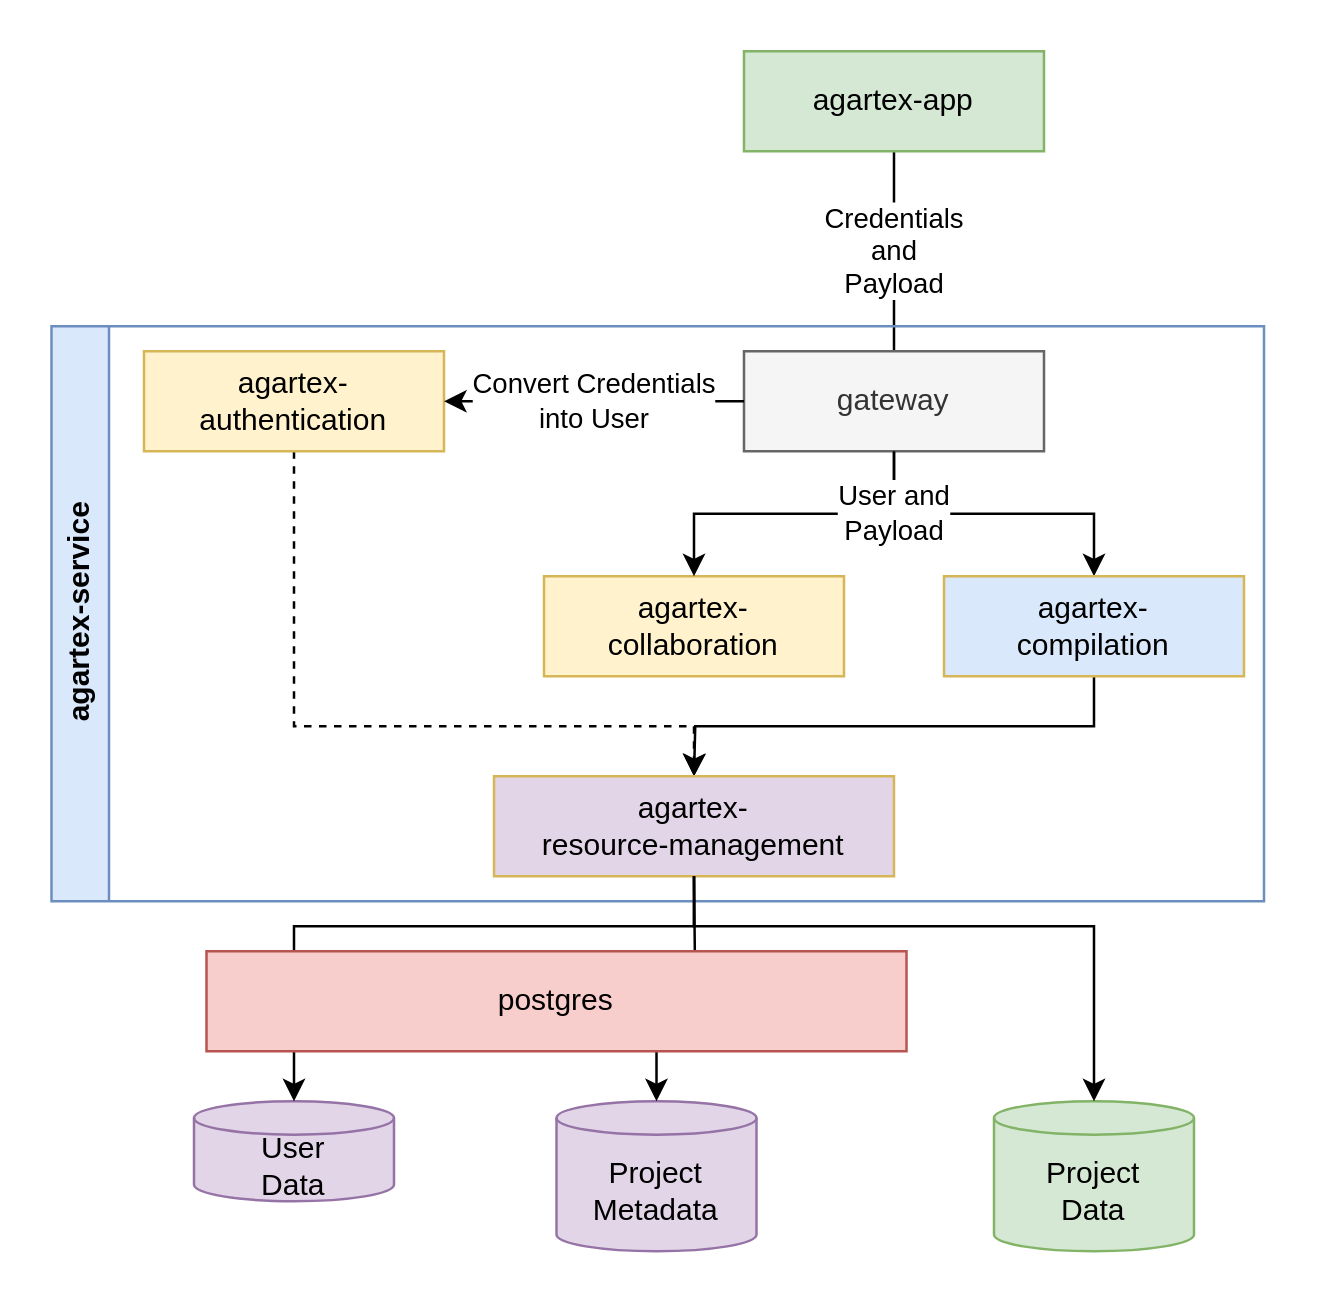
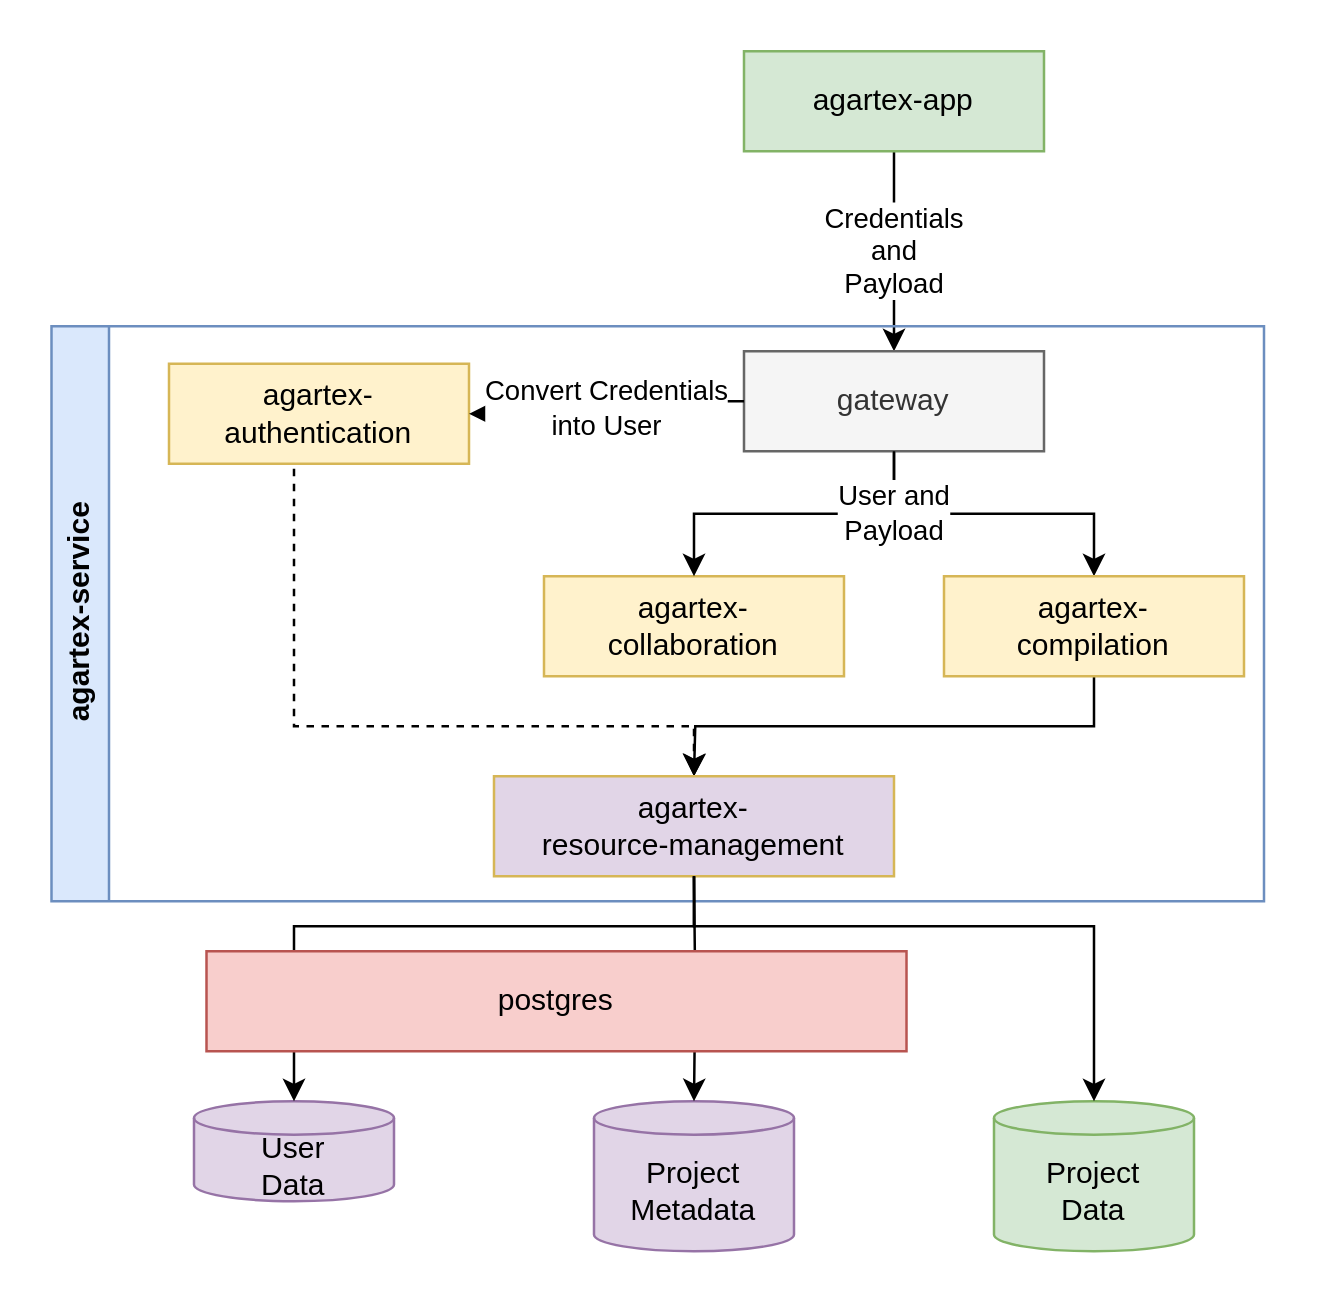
edge "agartex-app" -- "gateway": arrowhead none -> classic
node "agartex-authentication": moved (294, 401) -> (319, 414)
node "agartex- compilation": fillcolor #dae8fc -> #fff2cc
node "Project Metadata": moved (656, 1176) -> (694, 1176)
